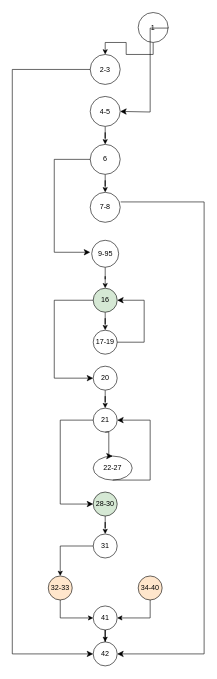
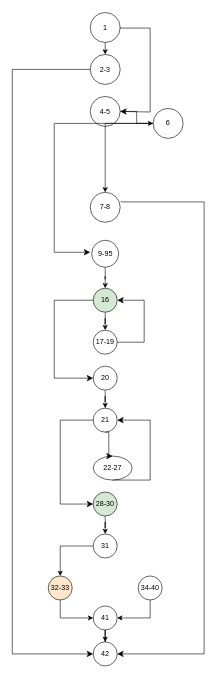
node "1": moved (153, 27) -> (105, 27)
node "6": moved (105, 159) -> (168, 123)
node "34-40": fillcolor #ffe6cc -> #ffffff
